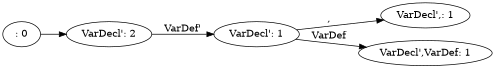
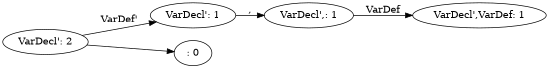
edge ": 0" -> "VarDecl': 2": reversed
edge "VarDecl': 1" -> "VarDecl',VarDef: 1": now "VarDecl',: 1" -> "VarDecl',VarDef: 1"
